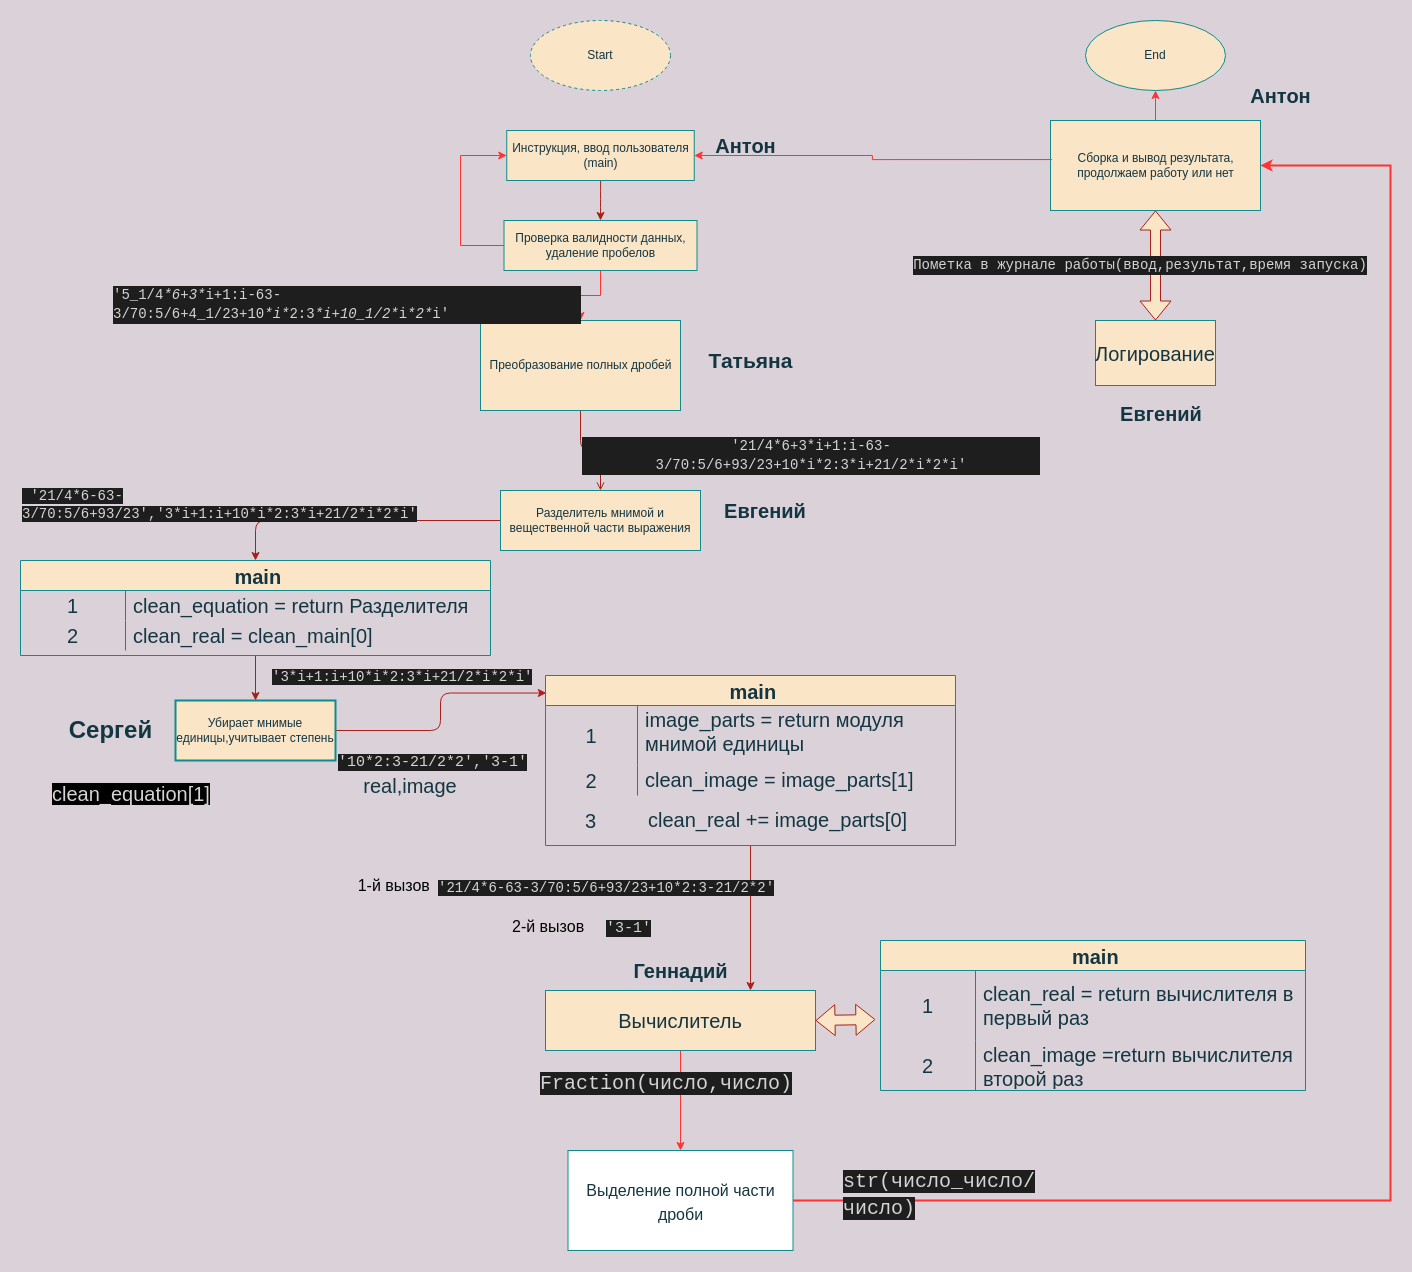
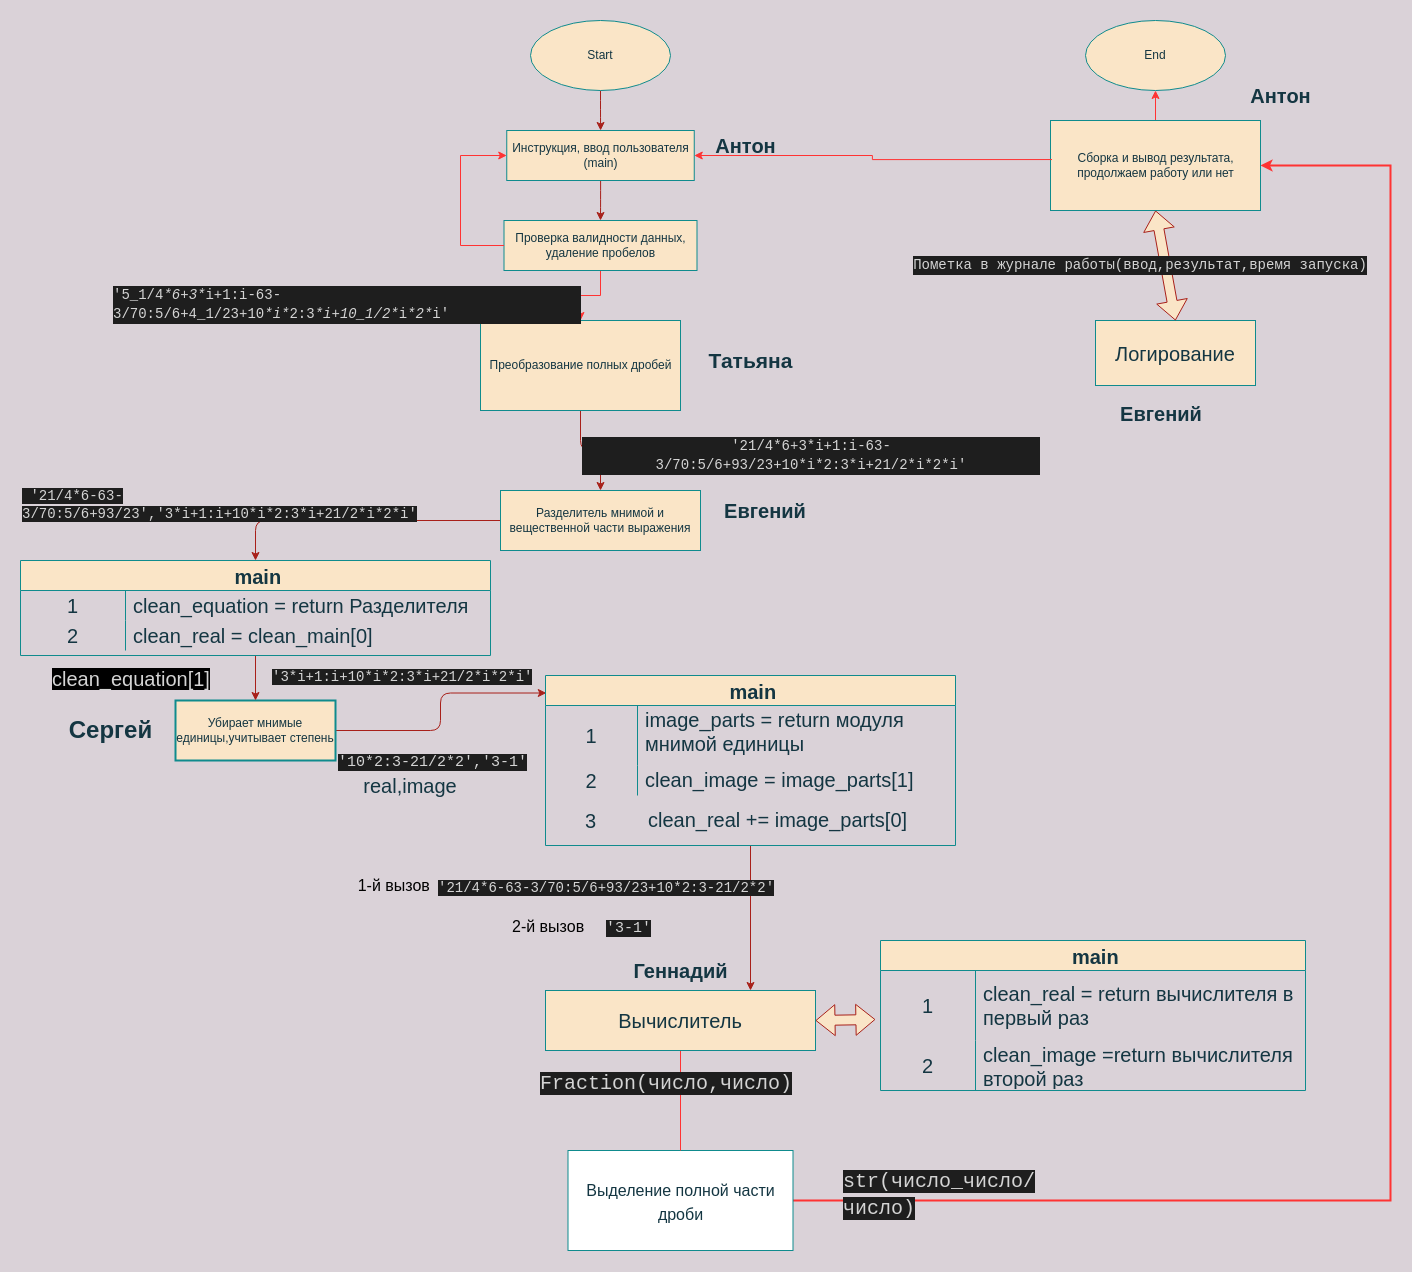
node "Start": style dashed -> solid
edge "Start" -> "Инструкция, ввод пользователя (main)": added
node "Логирование": size 120x65 -> 160x65
edge "Преобразование полных дробей" -> "Разделитель мнимой и вещественной части выражения": arrowhead open -> classic
node "clean_equation[1]": moved (141, 796) -> (141, 681)
edge "Вычислитель" -> "Выделение полной части дроби": arrowhead classic -> none
